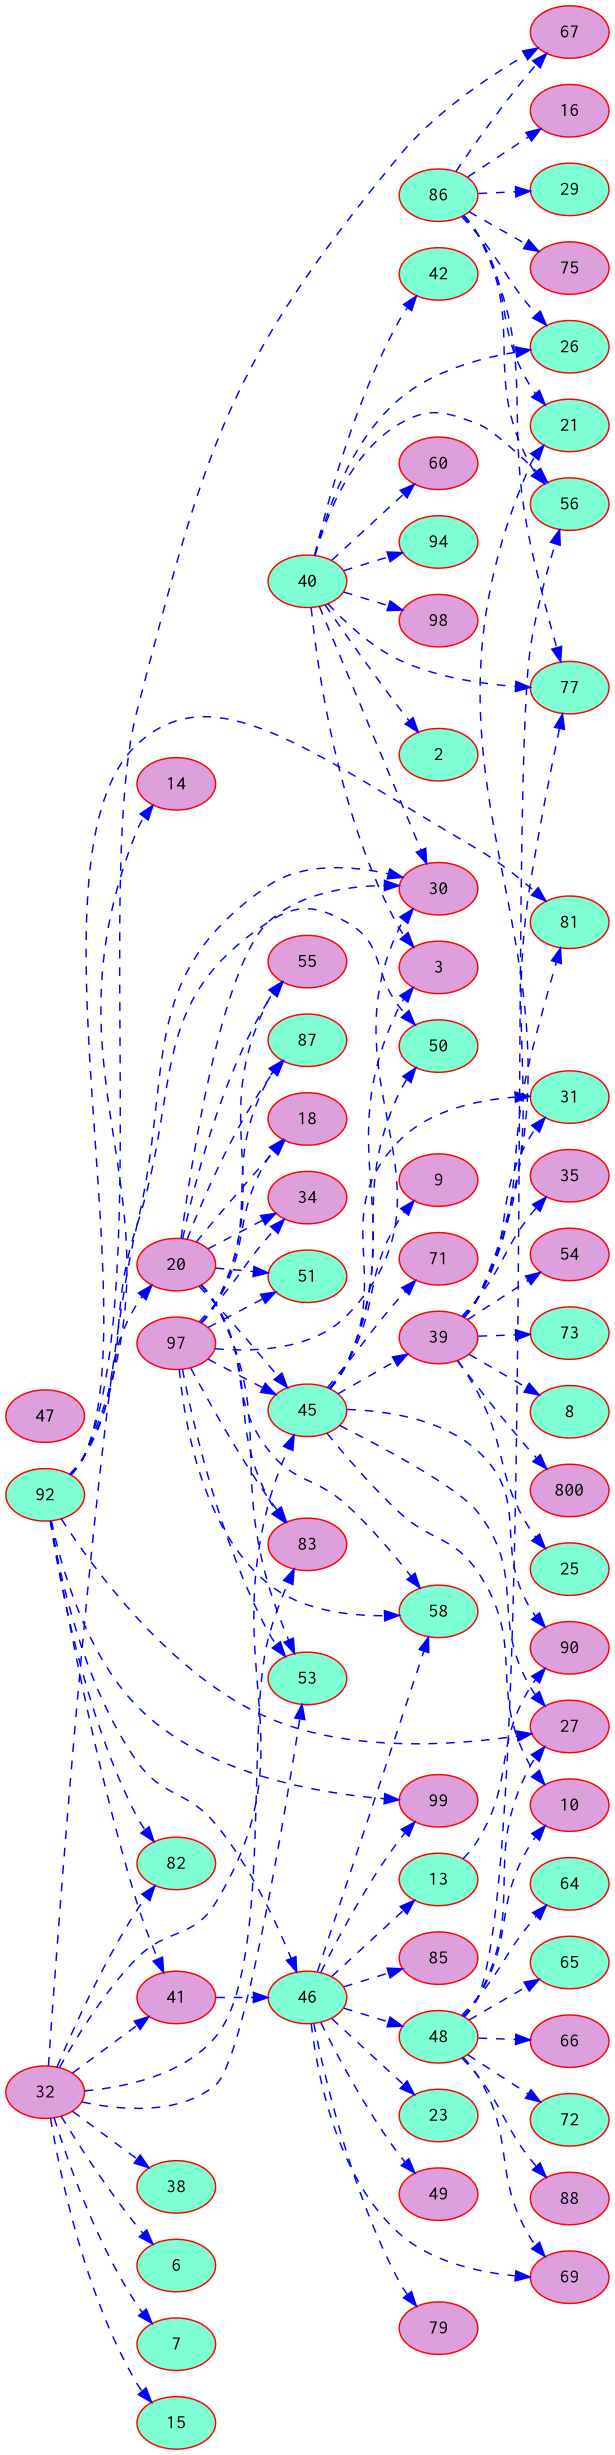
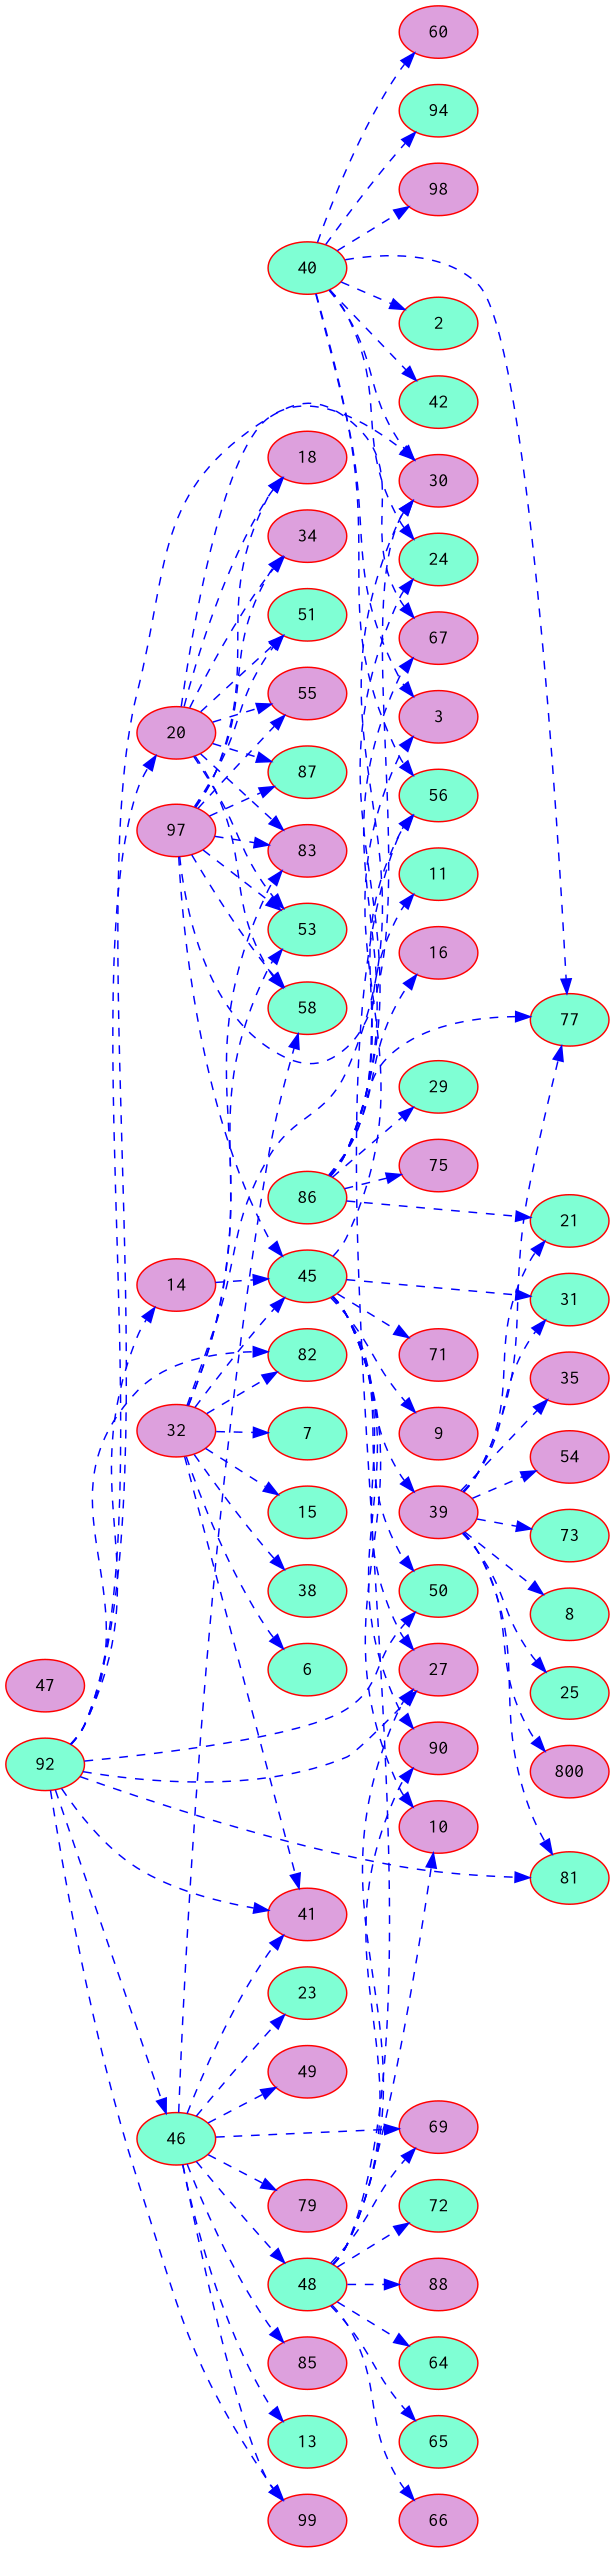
node "26": label "26" -> "24"
node "11": added
edge "20" -> "45": now "14" -> "45"
edge "13" -> "90": now "48" -> "90"
edge "41" -> "46": reversed
